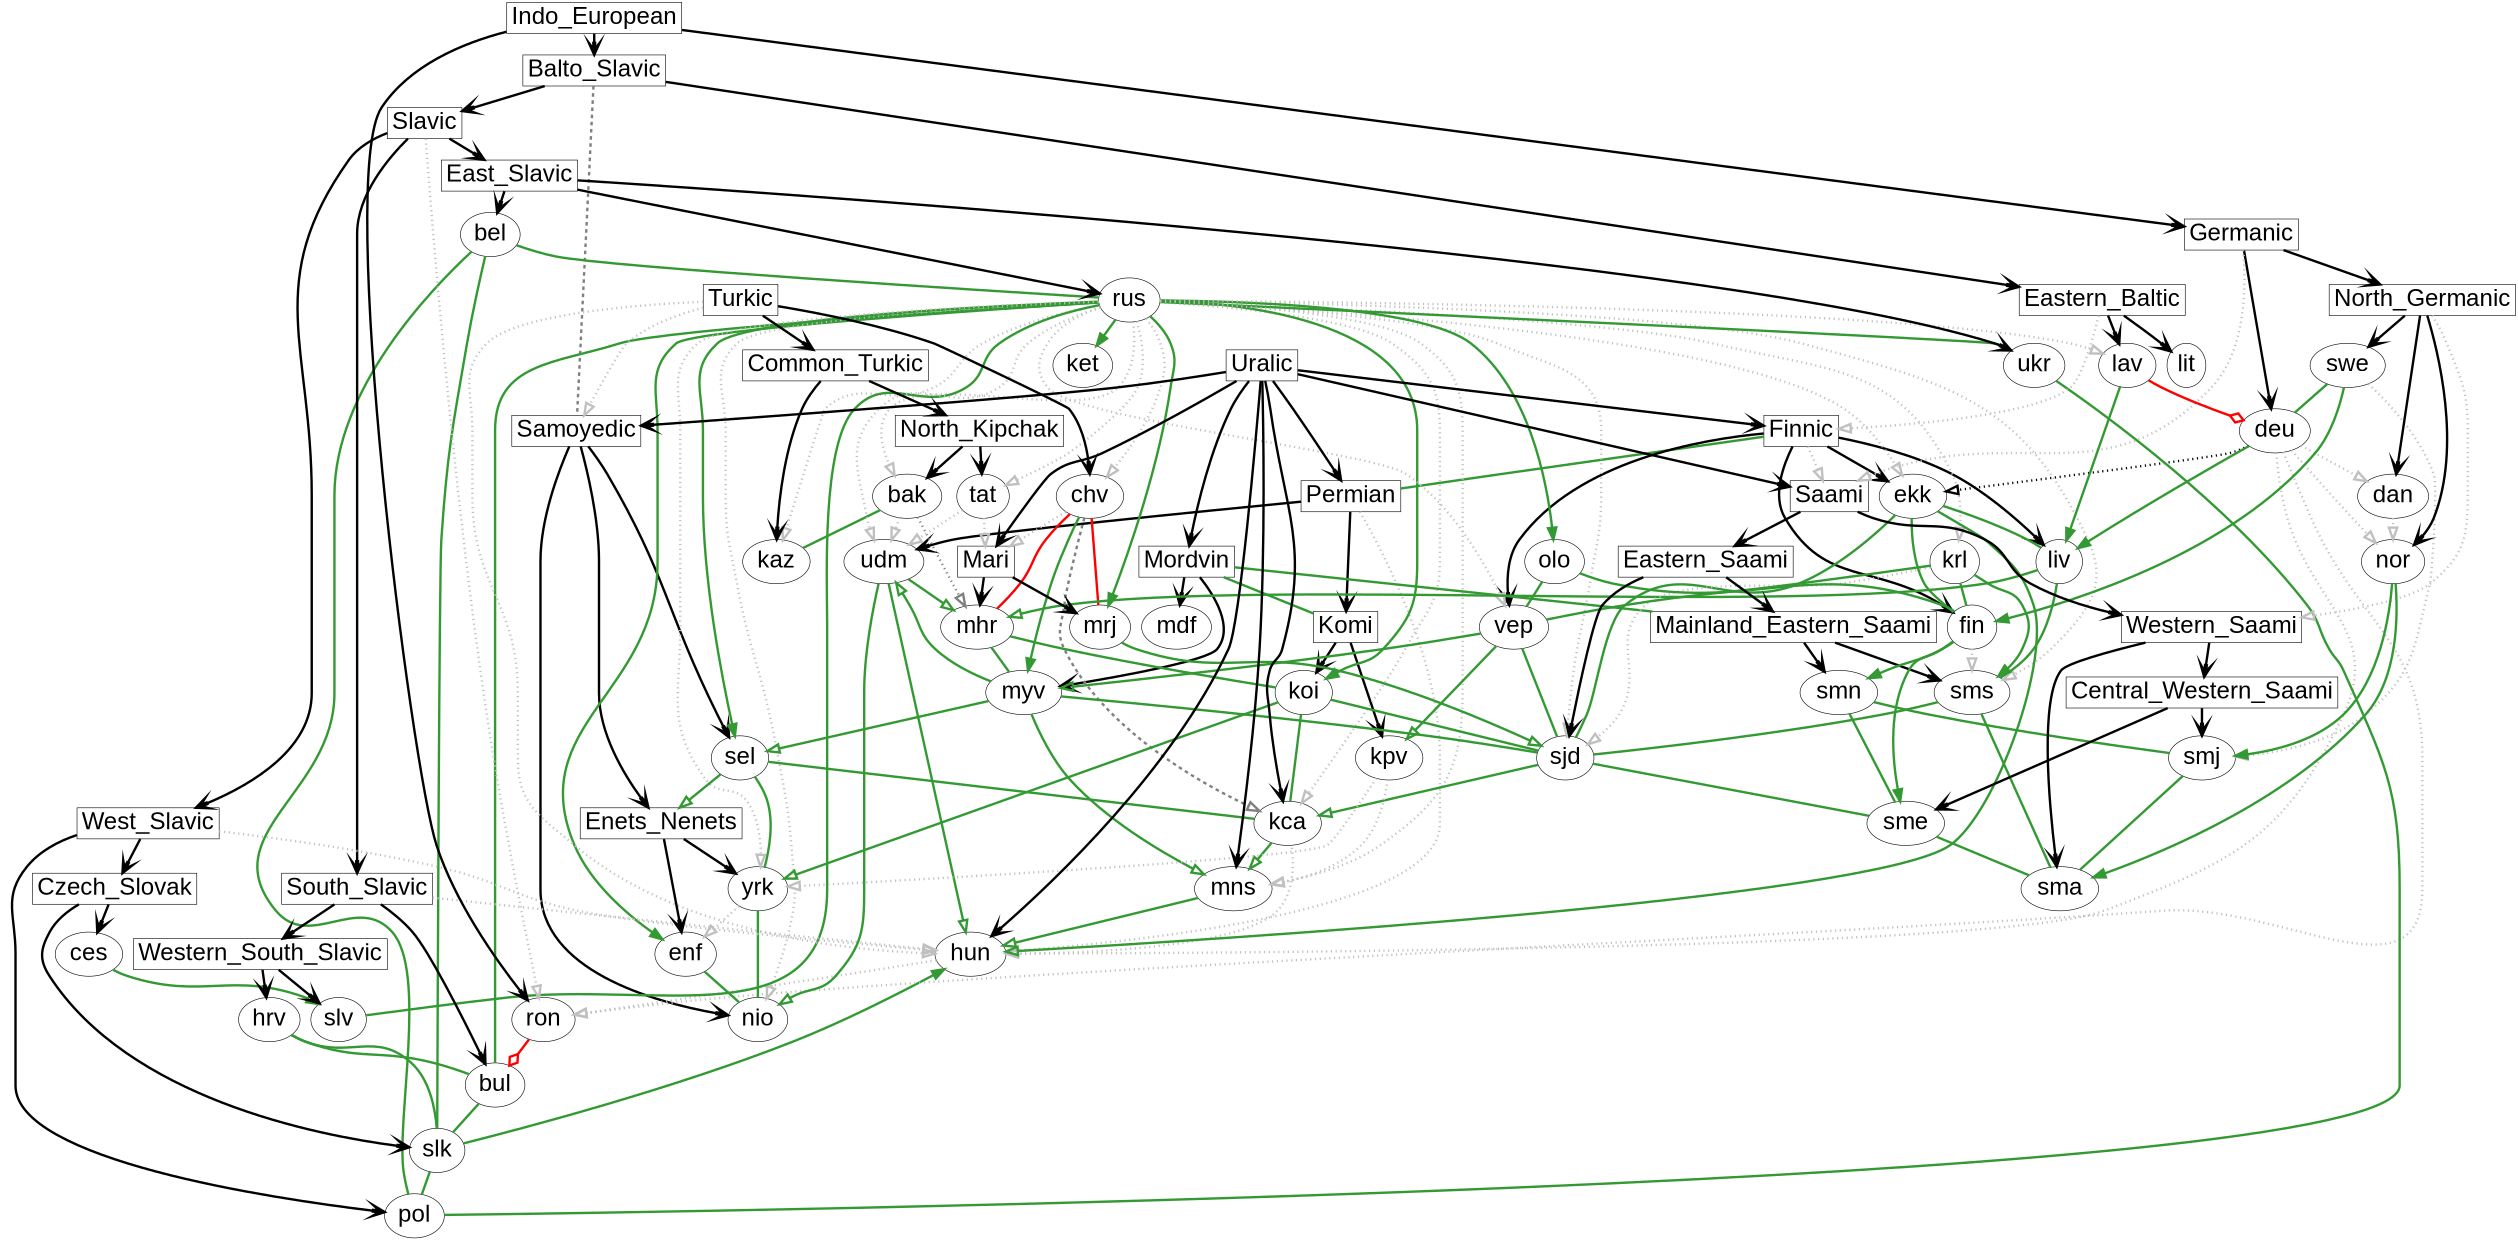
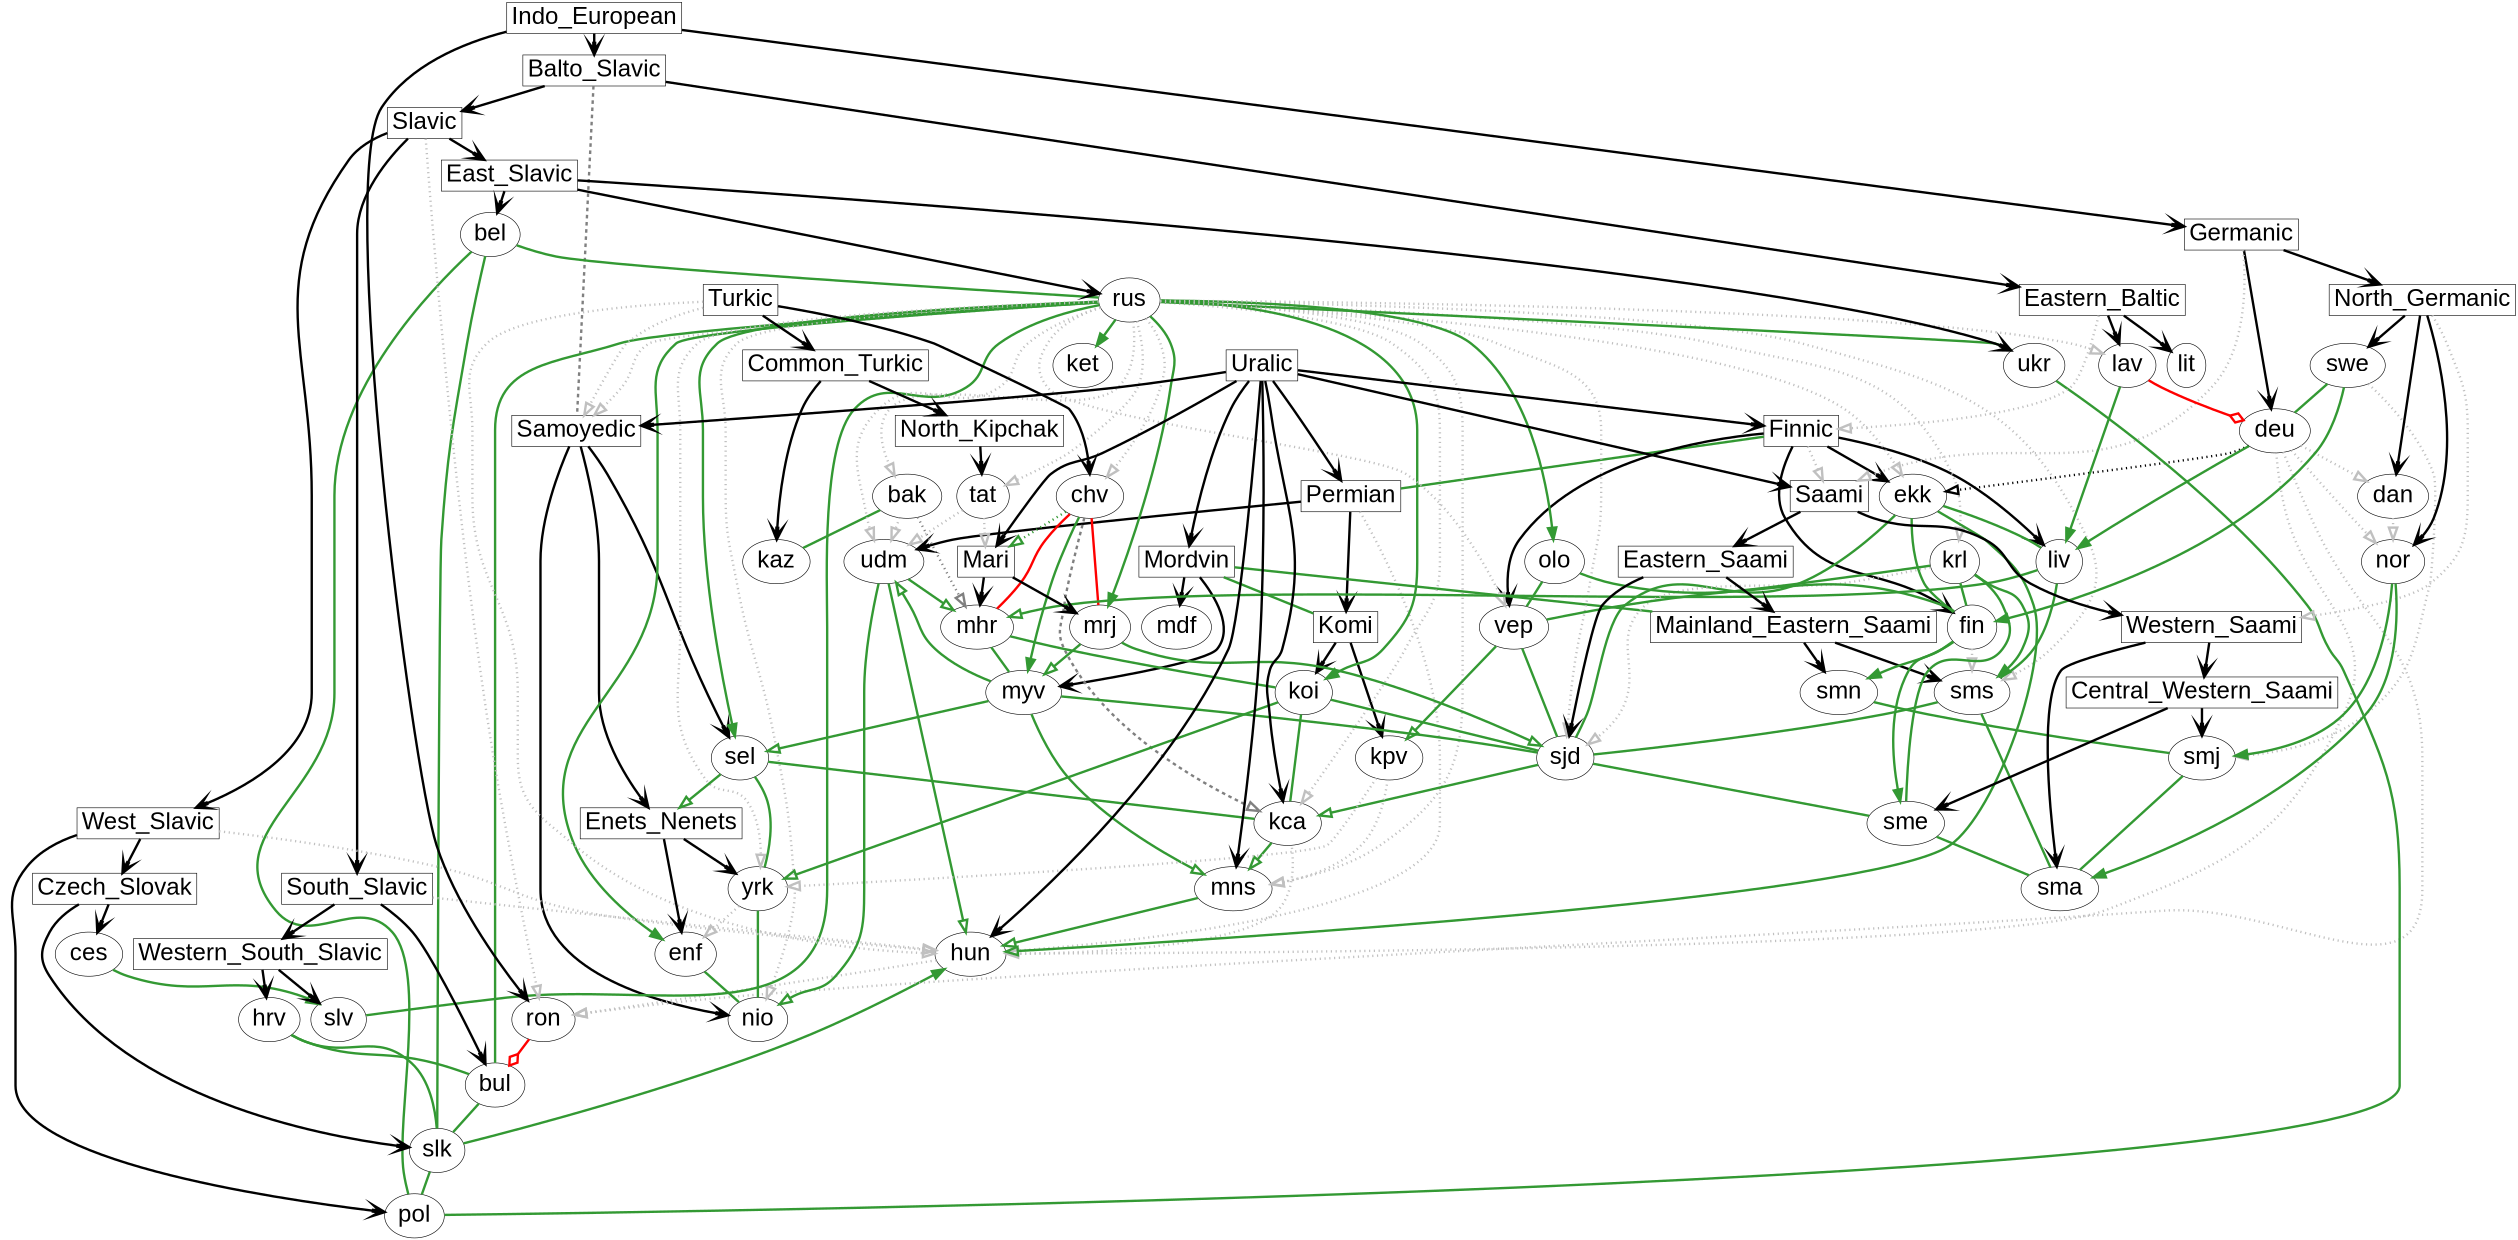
edge "rus" -> "kaz": now "rus" -> "Samoyedic"
edge "North_Kipchak" -> "bak": removed
edge "chv" -> "Mari": color #c0c0c0ff -> #339933ff
edge "vep" -> "myv": now "mrj" -> "myv"
edge "smn" -- "sme": now "krl" -- "sme"
